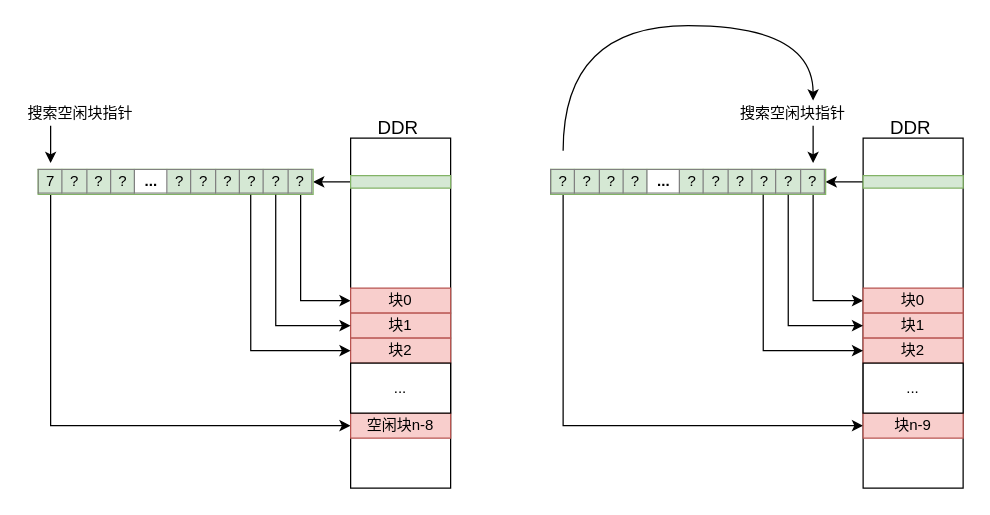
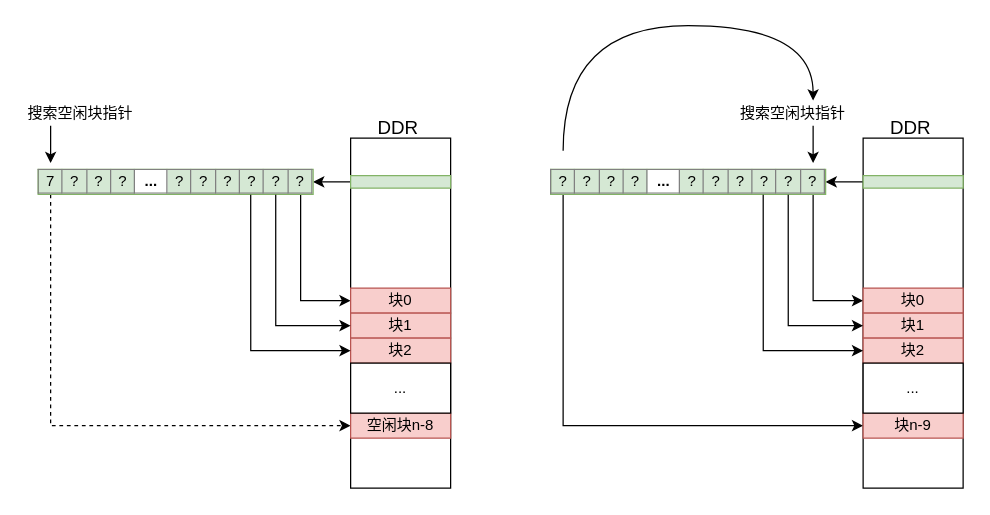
edge "7 ? ? ? ... ? ? ? ? ? ?" -> "空闲块n-8": style solid -> dashed
